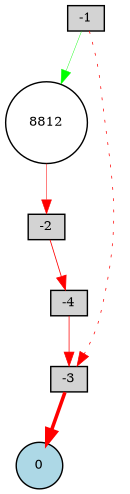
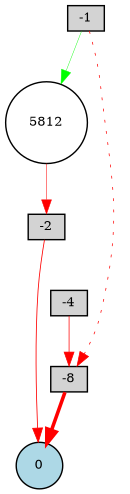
node "8812": label "8812" -> "5812"
edge "-2" -> "-4": now "-2" -> "0"
node "-3": label "-3" -> "-8"
